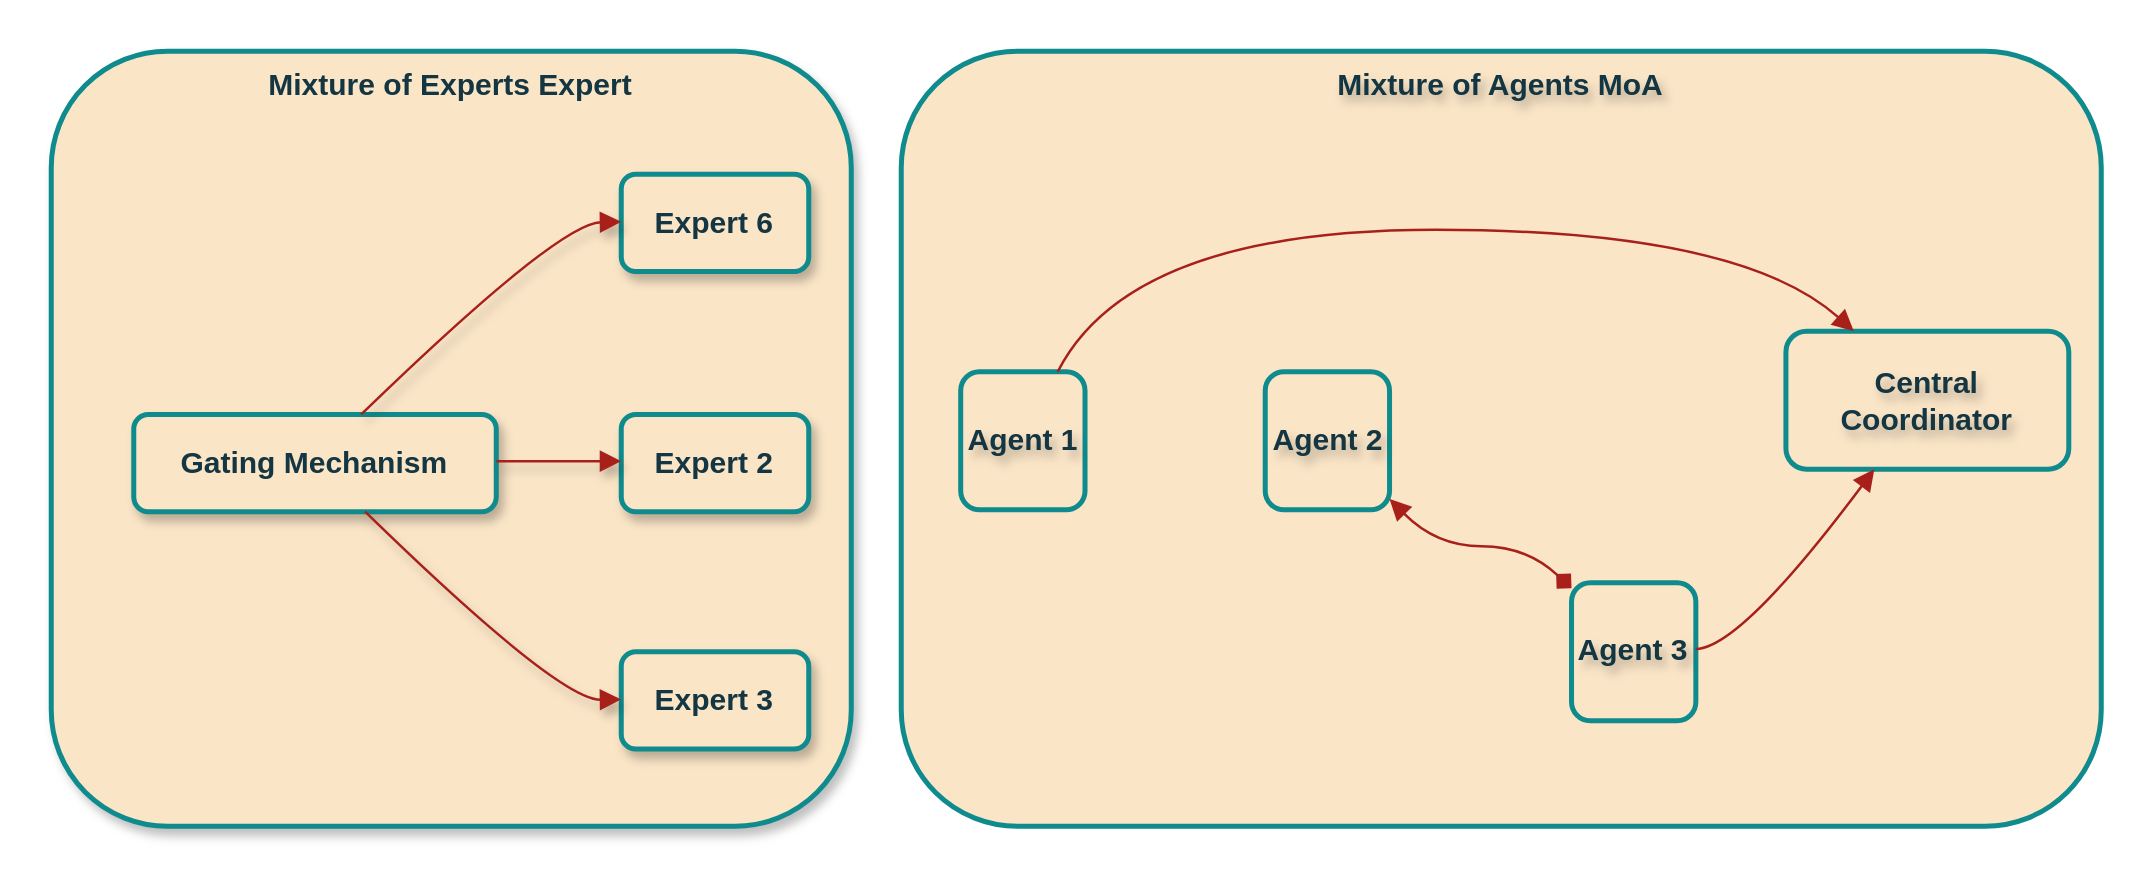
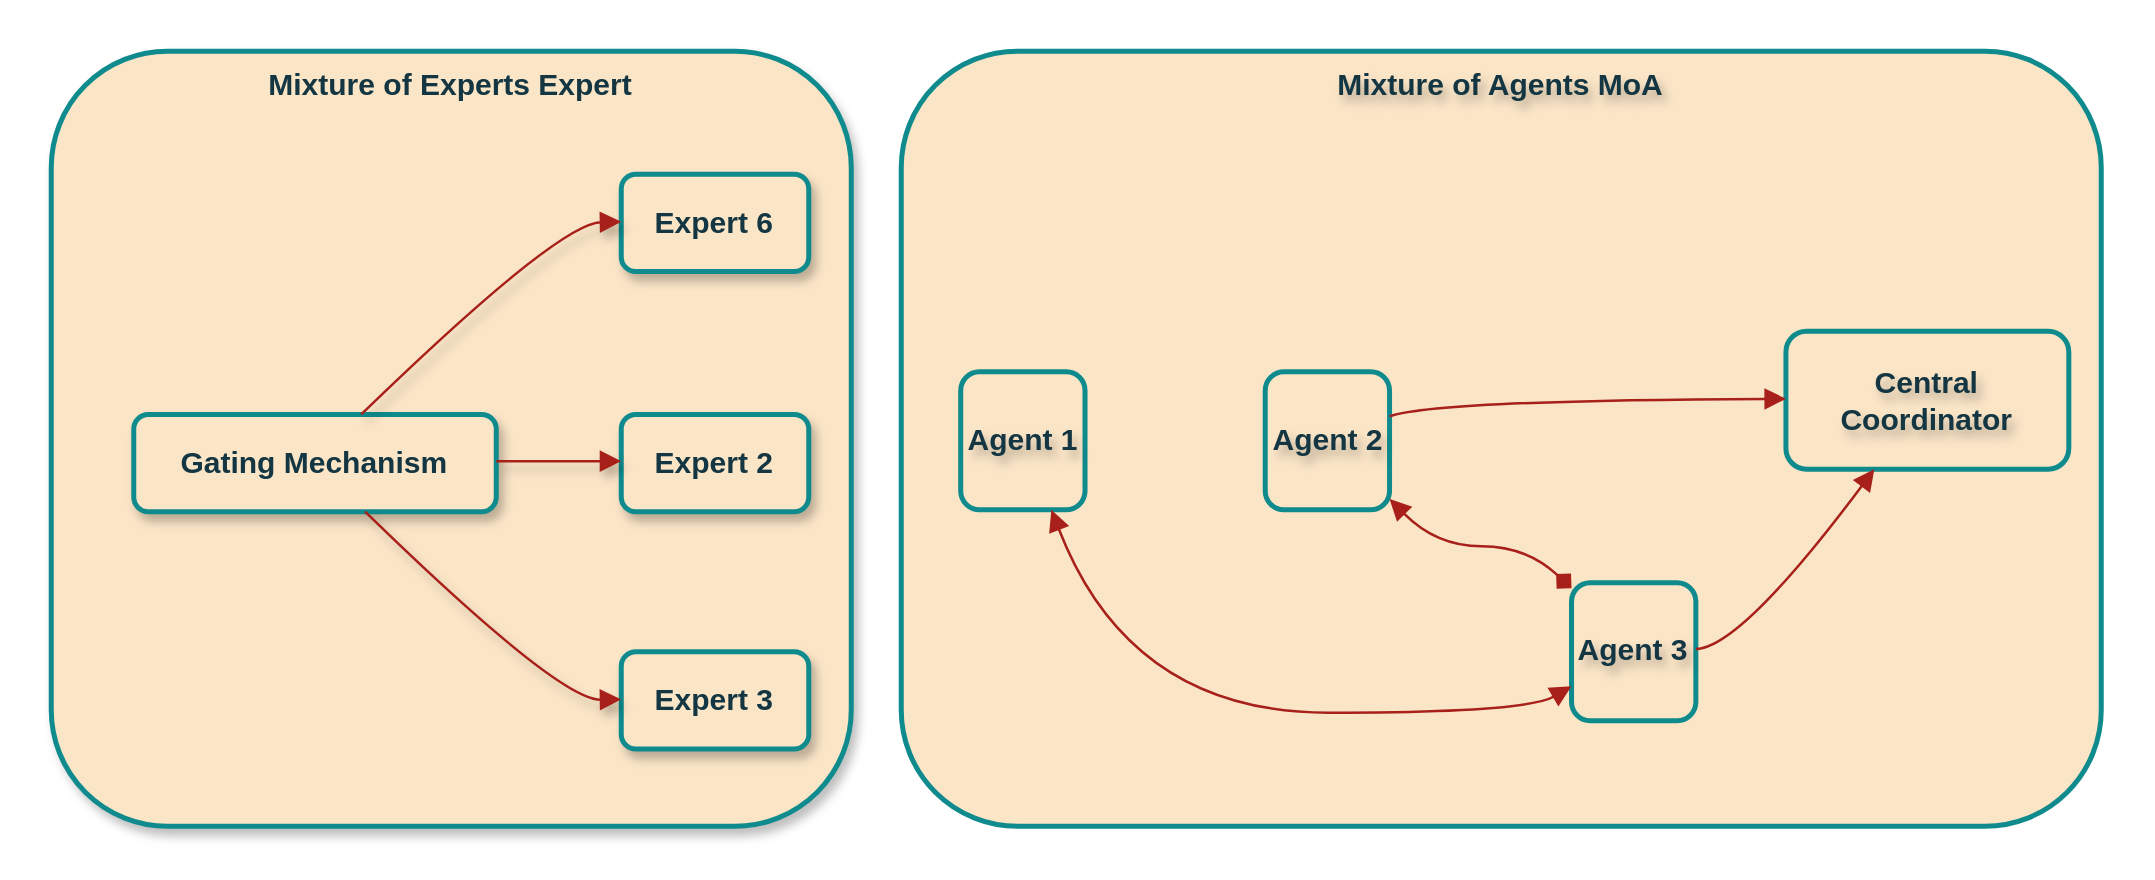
edge "Agent 1" -> "Central Coordinator": removed
edge "Agent 2" -> "Central Coordinator": added
edge "Agent 1" -- "Agent 3": added
